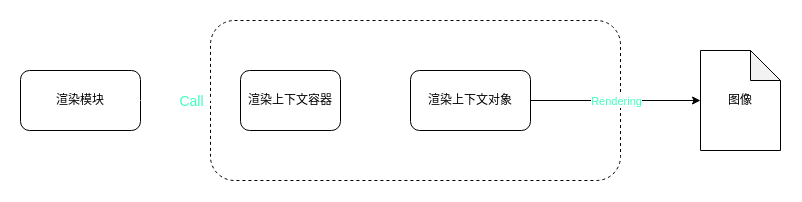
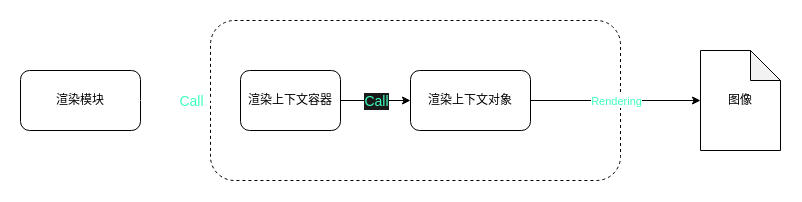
edge "渲染上下文容器" -> "渲染上下文对象": added, label "Call"
